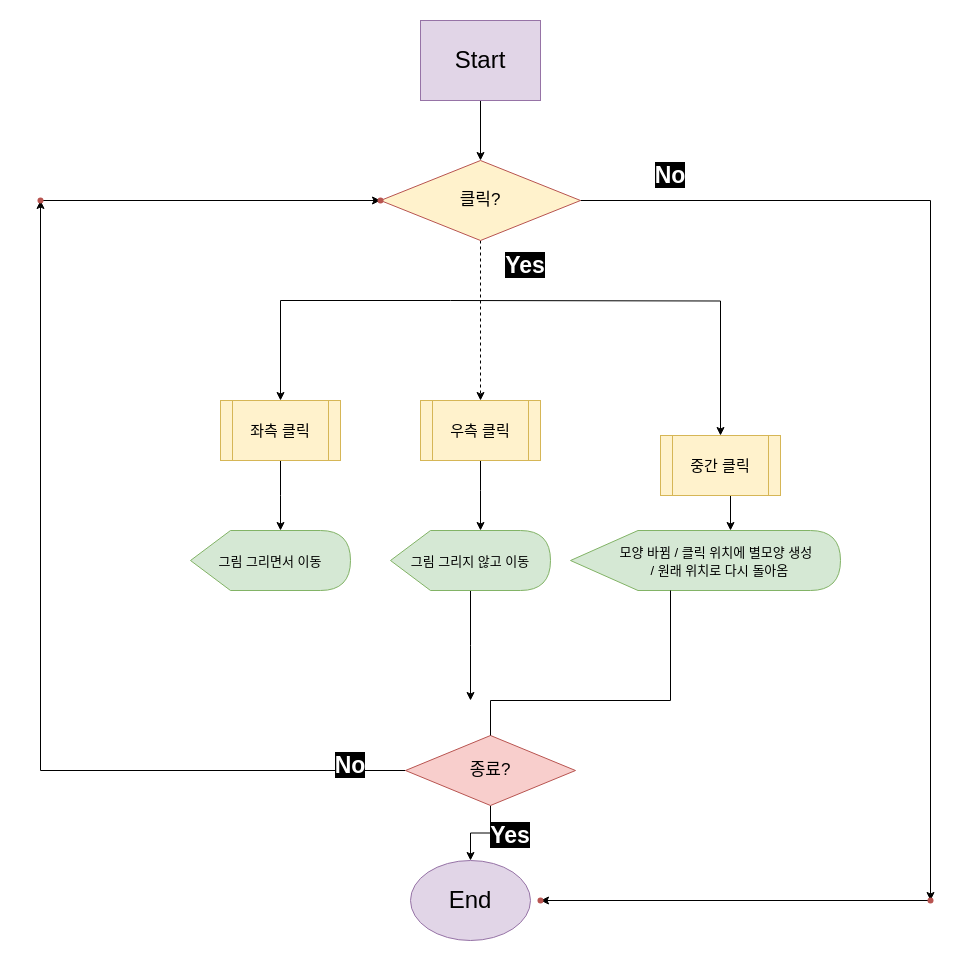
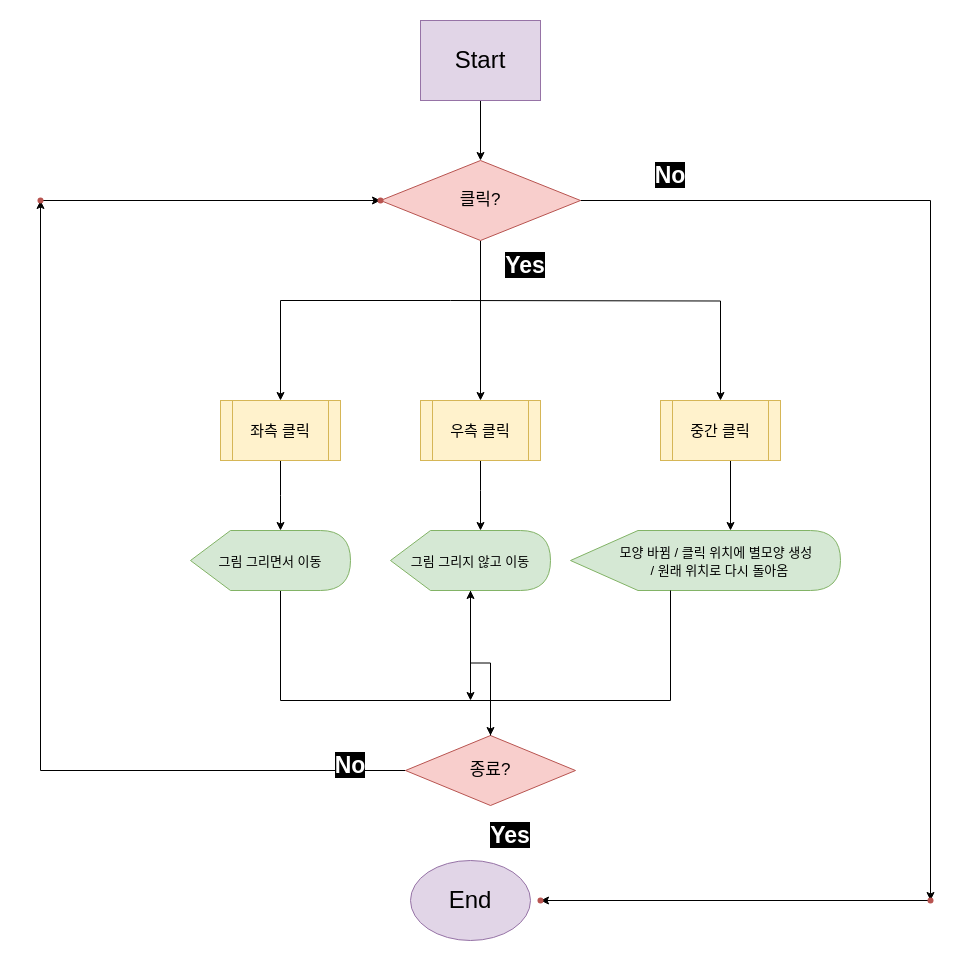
node "클릭?": fillcolor #fff2cc -> #f8cecc
edge "클릭?" -> "우측 클릭": style dashed -> solid
node "중간 클릭": moved (721, 466) -> (721, 431)
edge "그림 그리면서 이동" -> "종료?": added
edge "종료?" -> "End": now "종료?" -> "그림 그리지 않고 이동"
